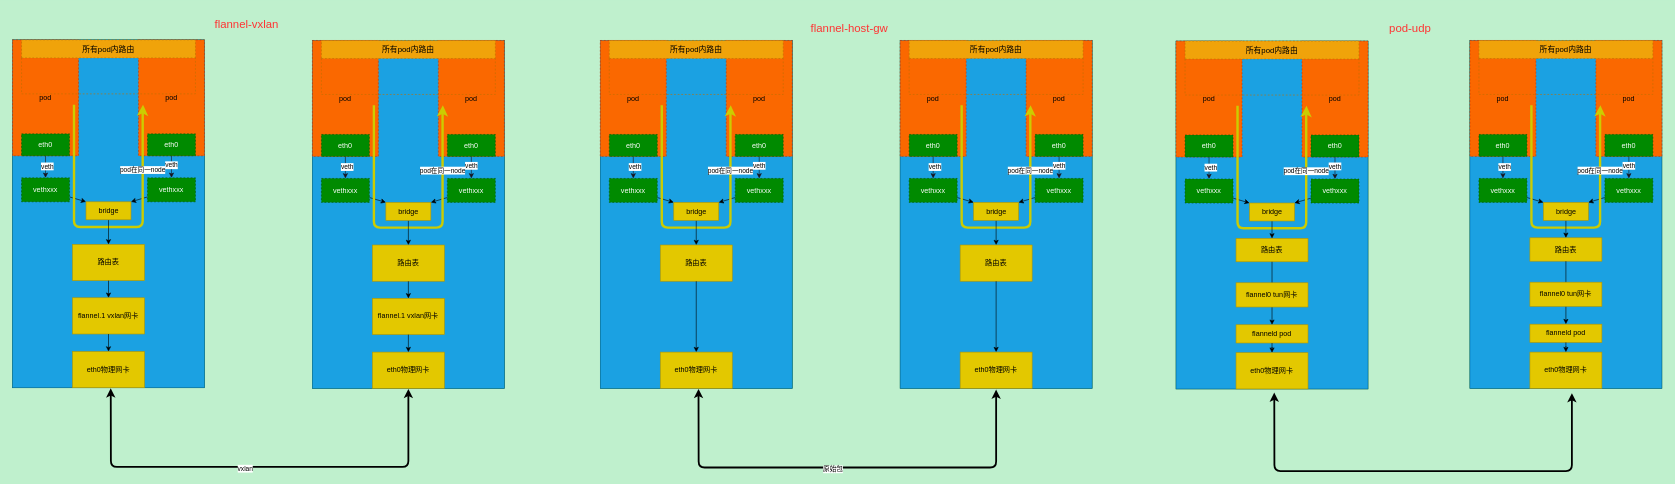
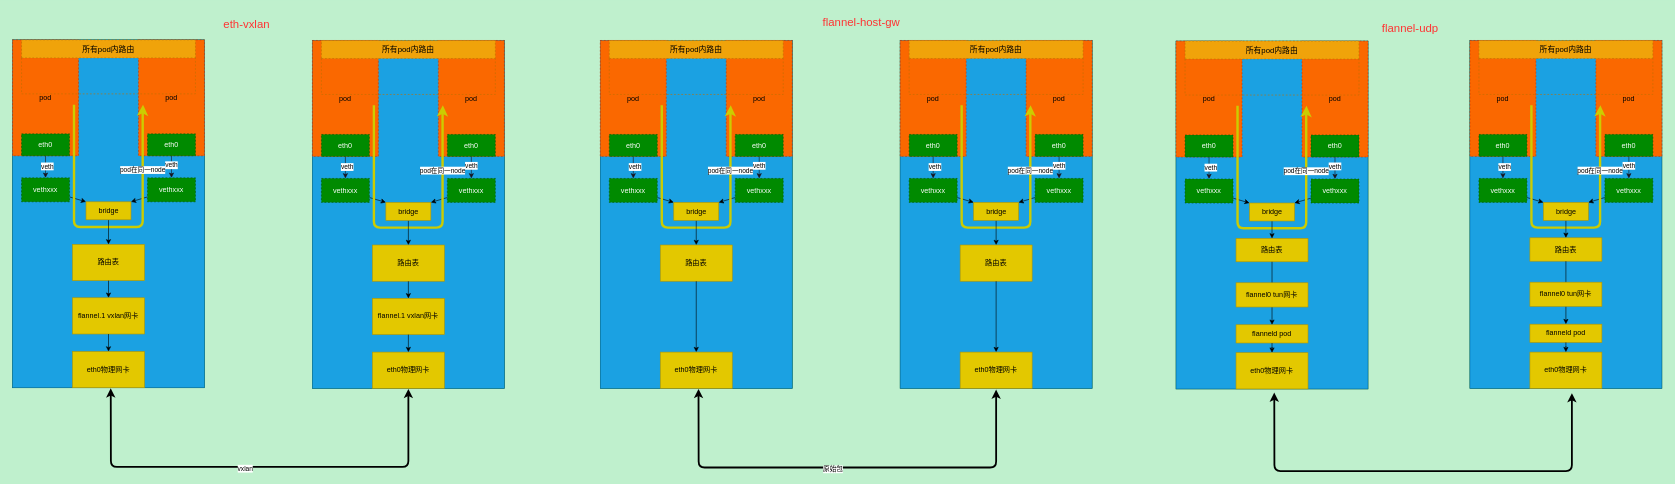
node "flannel-vxlan": label "flannel-vxlan" -> "eth-vxlan"
node "flannel-host-gw": moved (849, 29) -> (861, 23)
node "pod-udp": label "pod-udp" -> "flannel-udp"
